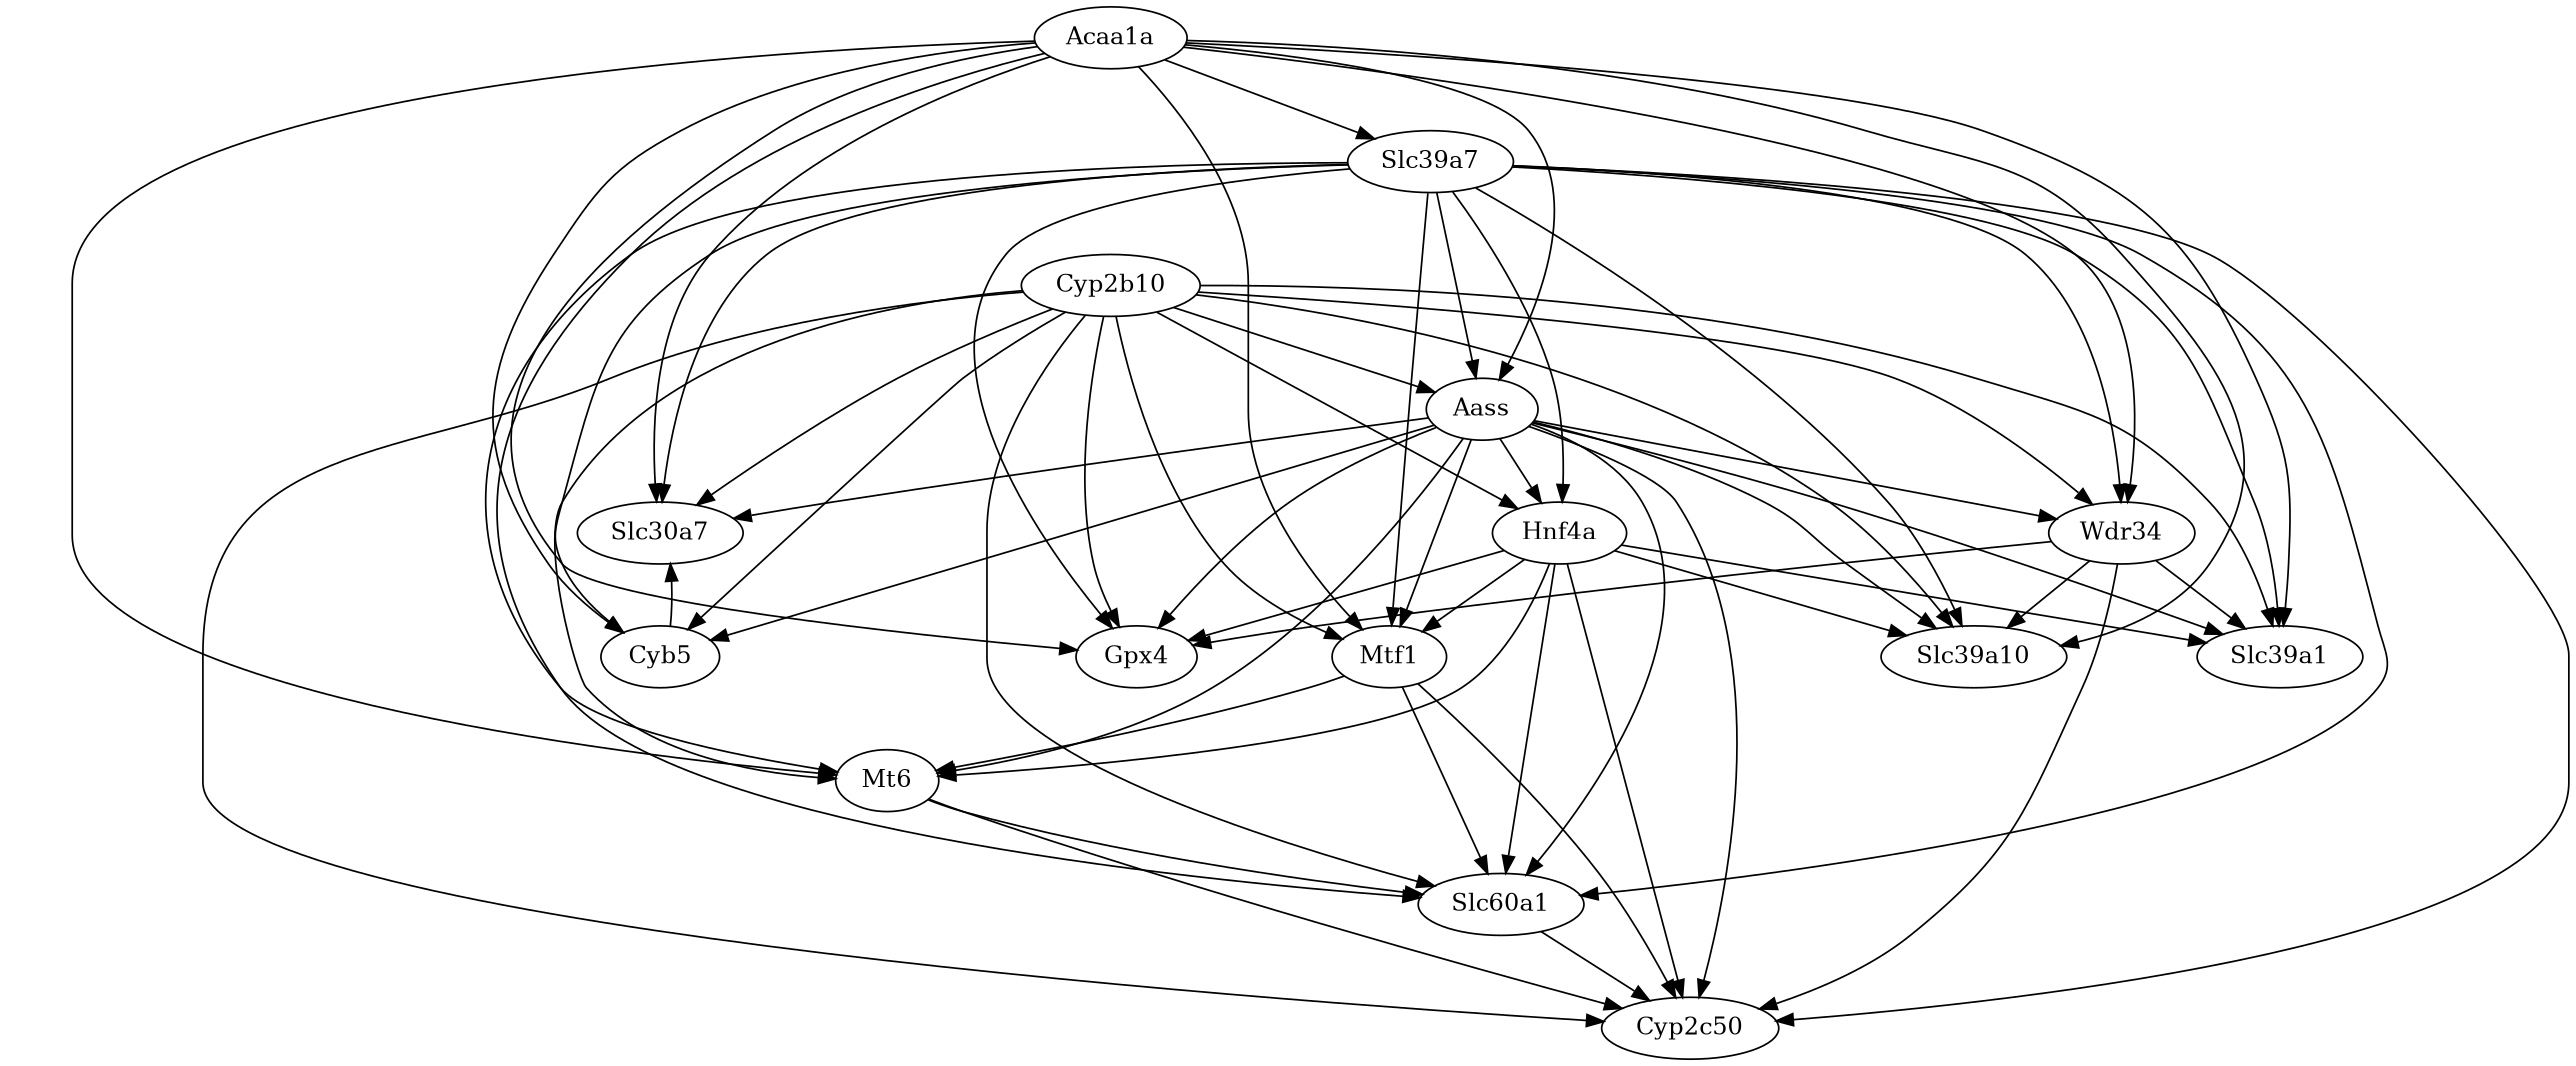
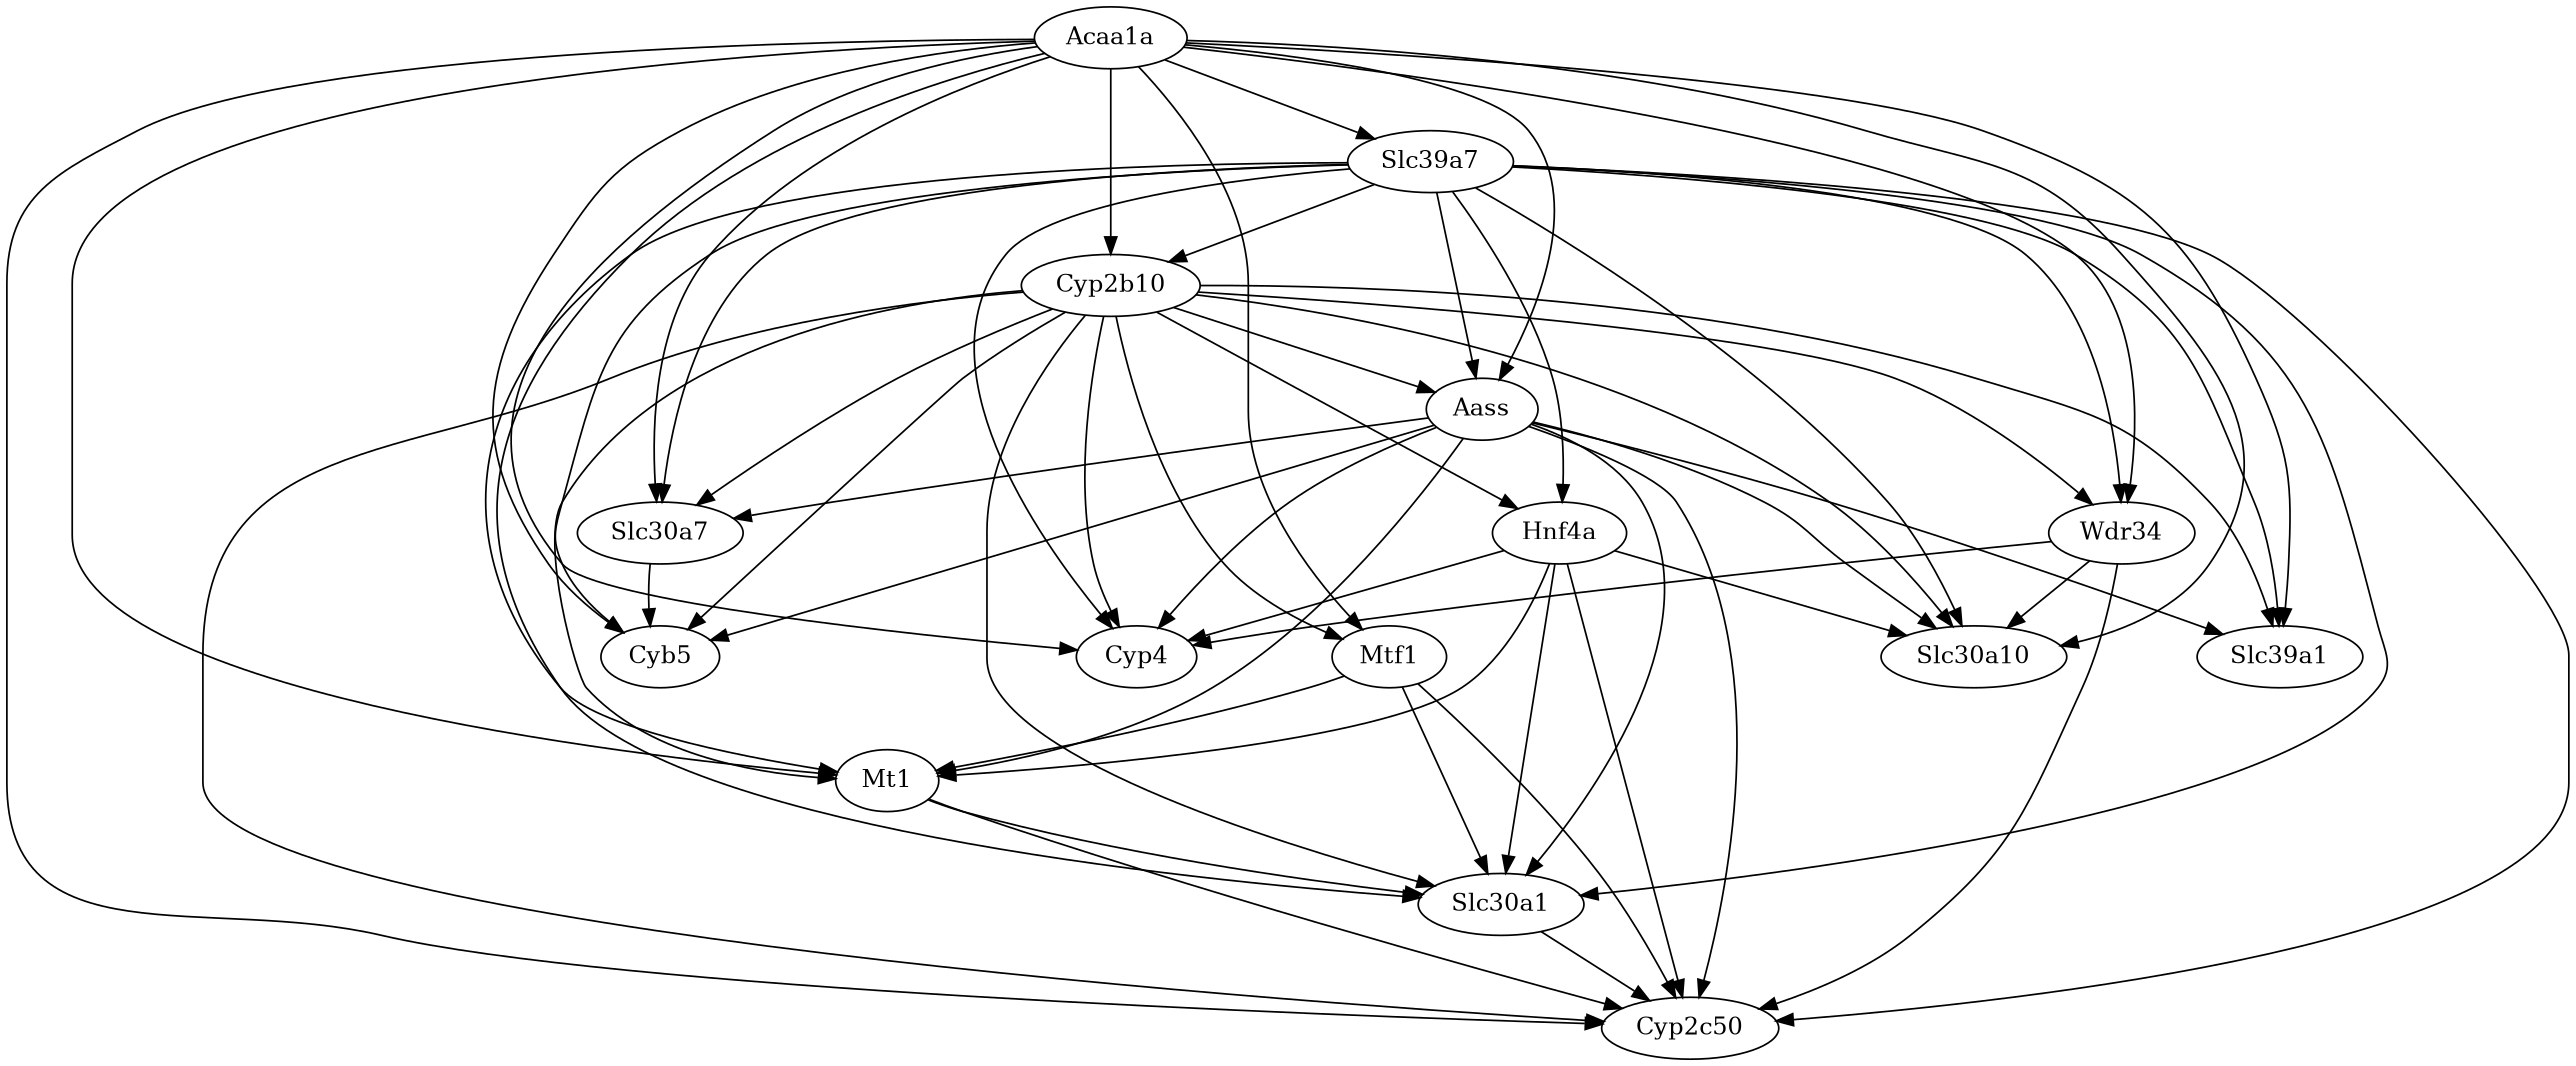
edge "Acaa1a" -> "Cyp2b10": added
edge "Slc39a7" -> "Mtf1": now "Slc39a7" -> "Cyp2b10"
edge "Aass" -> "Hnf4a": removed
edge "Aass" -> "Wdr34": removed
edge "Aass" -> "Mtf1": removed
edge "Hnf4a" -> "Mtf1": removed
edge "Hnf4a" -> "Slc39a1": removed
edge "Wdr34" -> "Slc39a1": removed
edge "Cyb5" -> "Slc30a7": reversed
node "Gpx4": label "Gpx4" -> "Cyp4"
node "Slc39a10": label "Slc39a10" -> "Slc30a10"
node "Mt6": label "Mt6" -> "Mt1"
edge "Acaa1a" -> "Cyp2c50": added
node "Slc60a1": label "Slc60a1" -> "Slc30a1"
